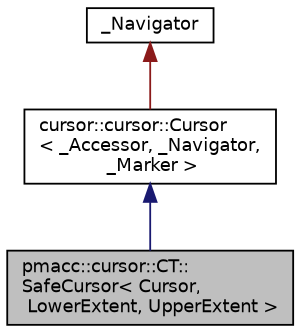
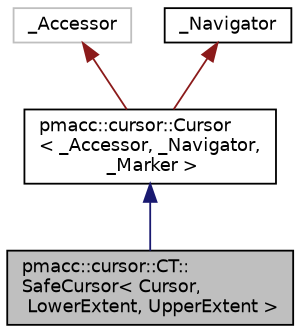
node "_Accessor": added
node "cursor::cursor::Cursor < _Accessor, _Navigator, _Marker >": label "cursor::cursor::Cursor < _Accessor, _Navigator, _Marker >" -> "pmacc::cursor::Cursor < _Accessor, _Navigator, _Marker >"
